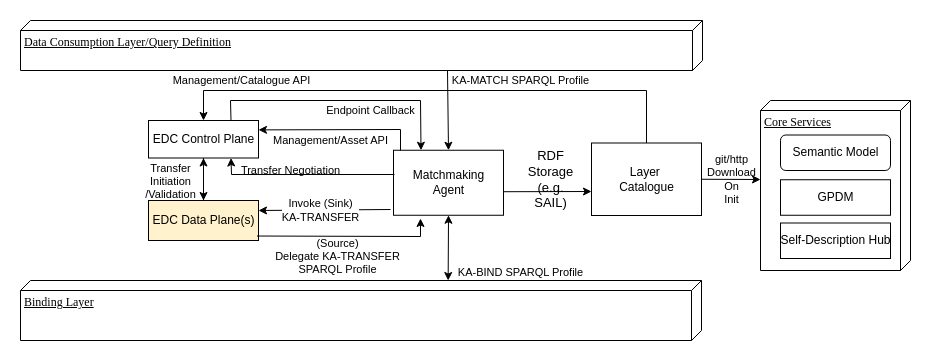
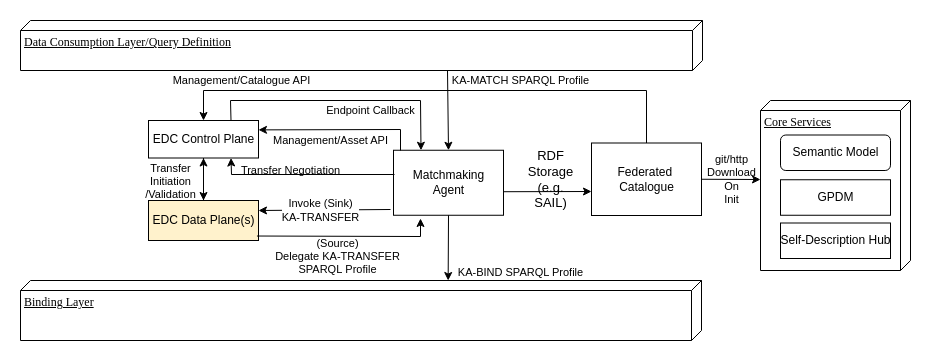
node "Layer Catalogue": label "Layer Catalogue" -> "Federated Catalogue"
edge "Matchmaking Agent" -- "Binding Layer": arrowhead classic -> none
